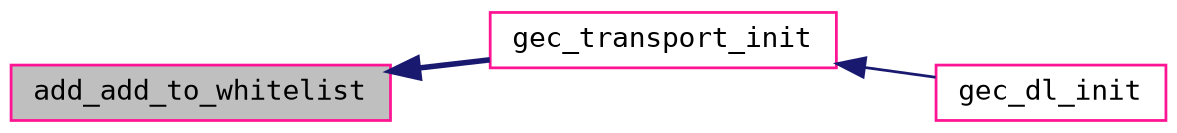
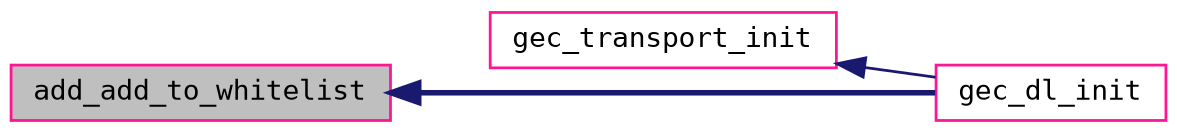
edge "gec_transport_init" -> "add_add_to_whitelist": now "gec_dl_init" -> "add_add_to_whitelist"
